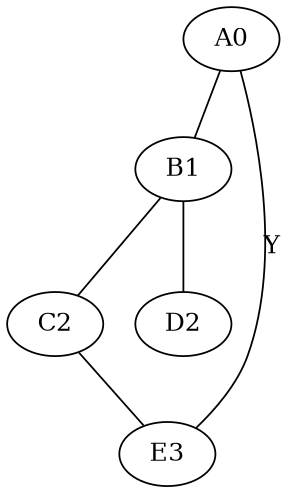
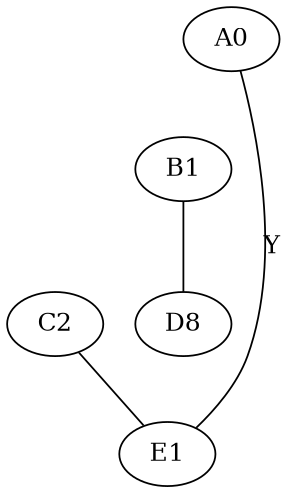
edge "A0" -- "B1": removed
edge "B1" -- "C2": removed
node "D2": label "D2" -> "D8"
node "E3": label "E3" -> "E1"
